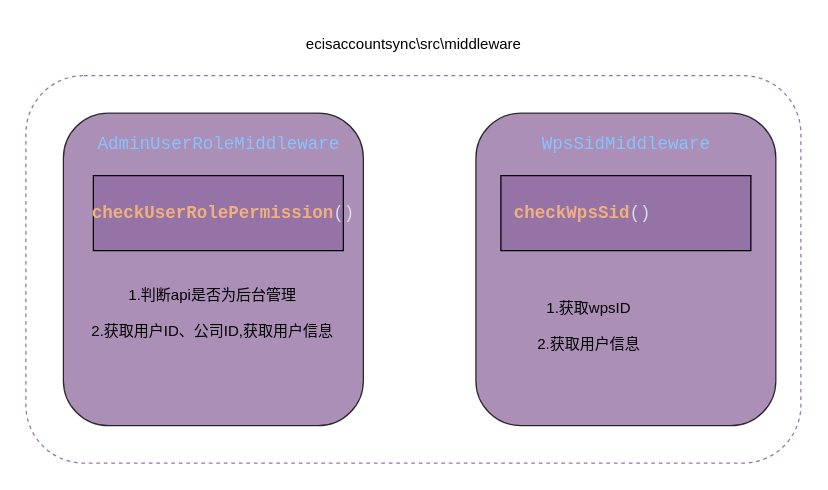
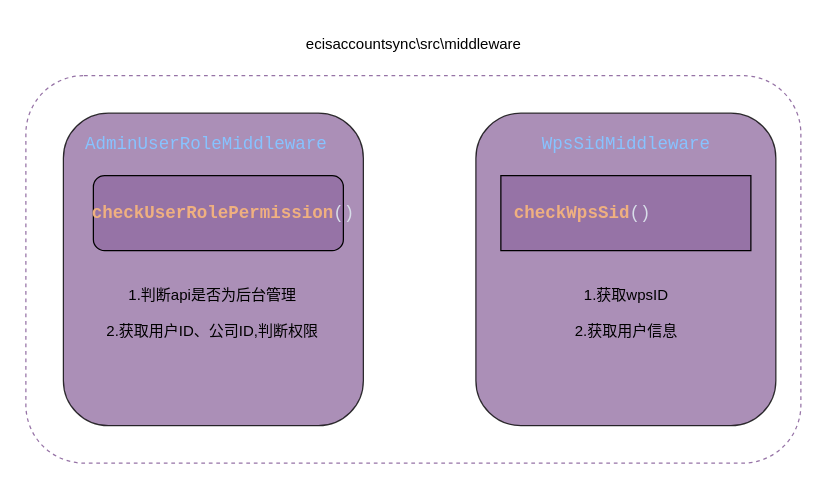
node "AdminUserRoleMiddleware": moved (218, 144) -> (206, 144)
node "checkUserRolePermission()": shape rectangle -> rounded rectangle
node "1.判断api是否为后台管理 2.获取用户ID、公司ID,获取用户信息": label "1.判断api是否为后台管理 2.获取用户ID、公司ID,获取用户信息" -> "1.判断api是否为后台管理 2.获取用户ID、公司ID,判断权限"
node "1.获取wpsID 2.获取用户信息": moved (588, 326) -> (626, 313)
